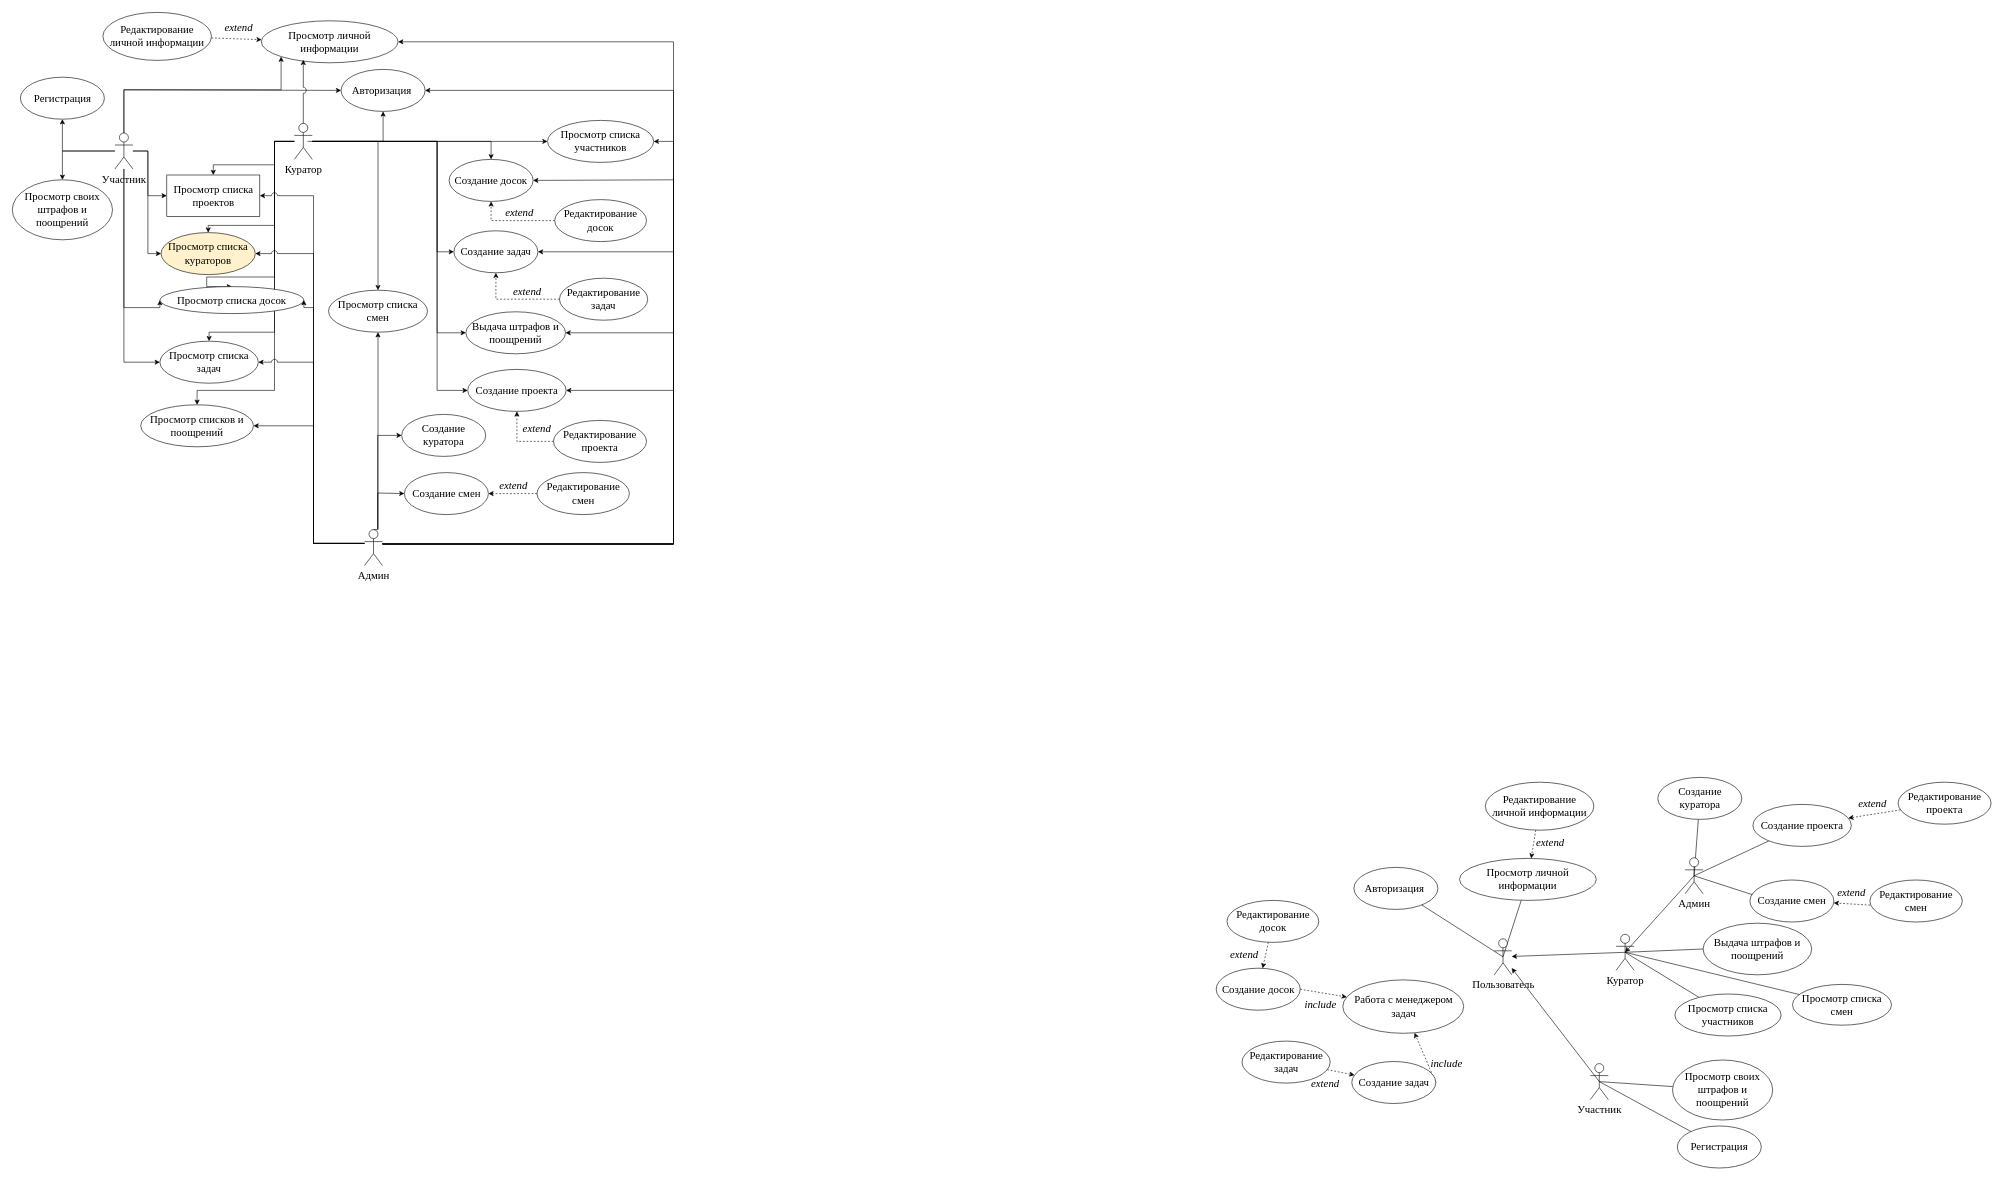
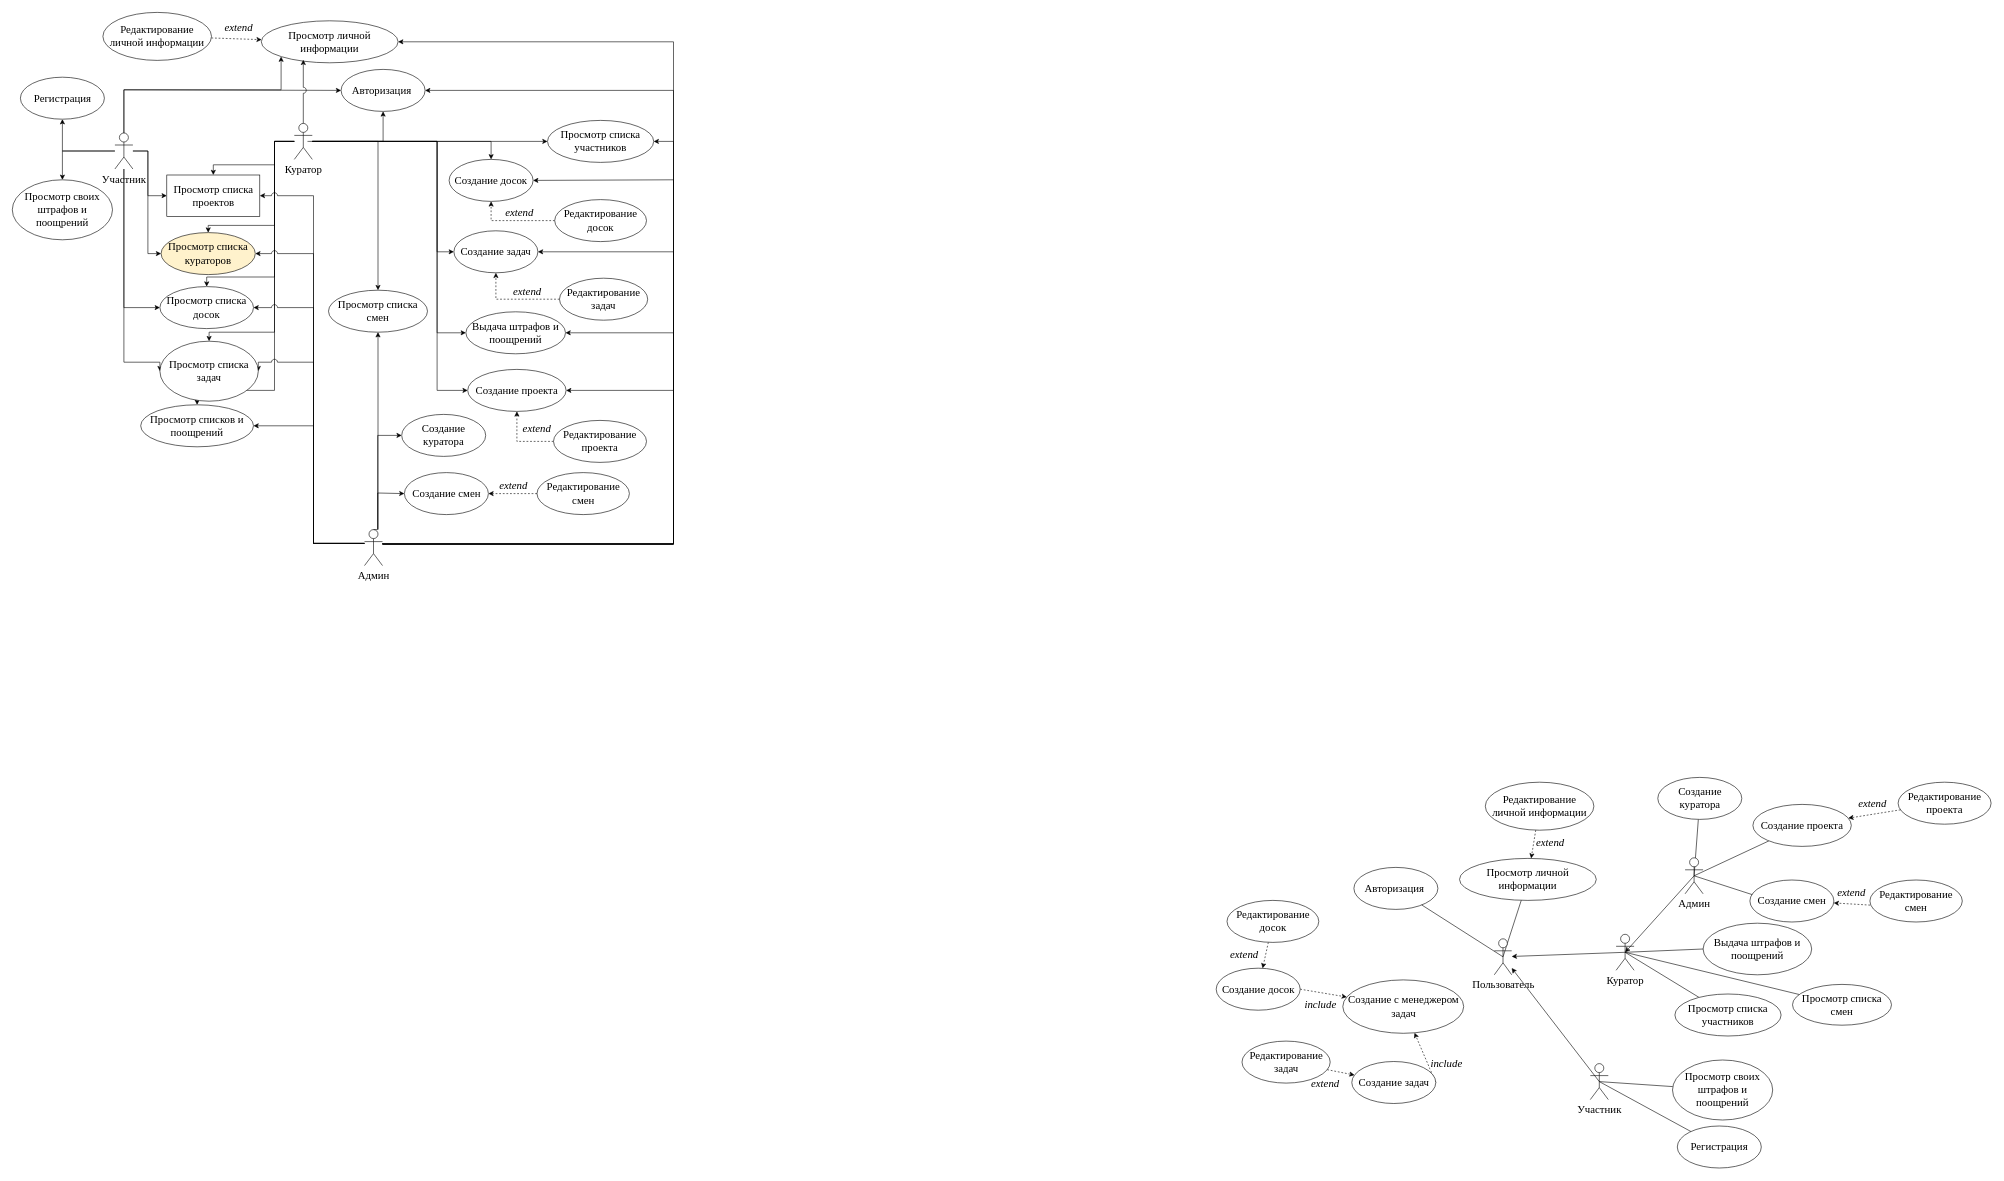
node "Просмотр списка досок": size 144x27 -> 94x42
node "Просмотр списка задач": size 98x42 -> 98x60
node "Работа с менеджером задач": label "Работа с менеджером задач" -> "Создание с менеджером задач"
